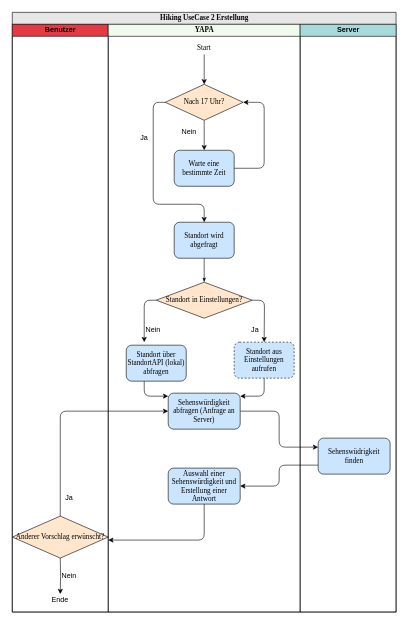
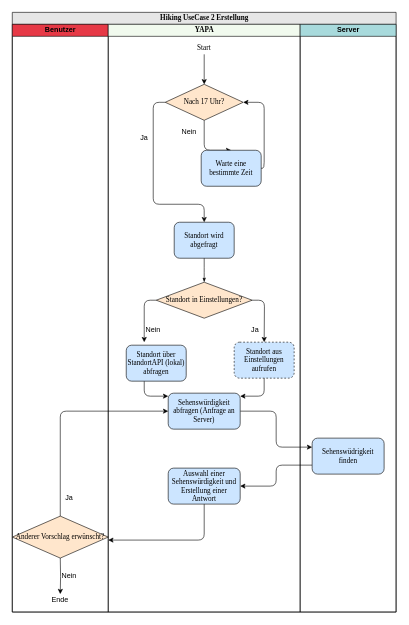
node "Warte eine bestimmte Zeit": moved (204, 168) -> (231, 168)
node "Sehenswüdrigkeit finden": moved (354, 456) -> (348, 456)
